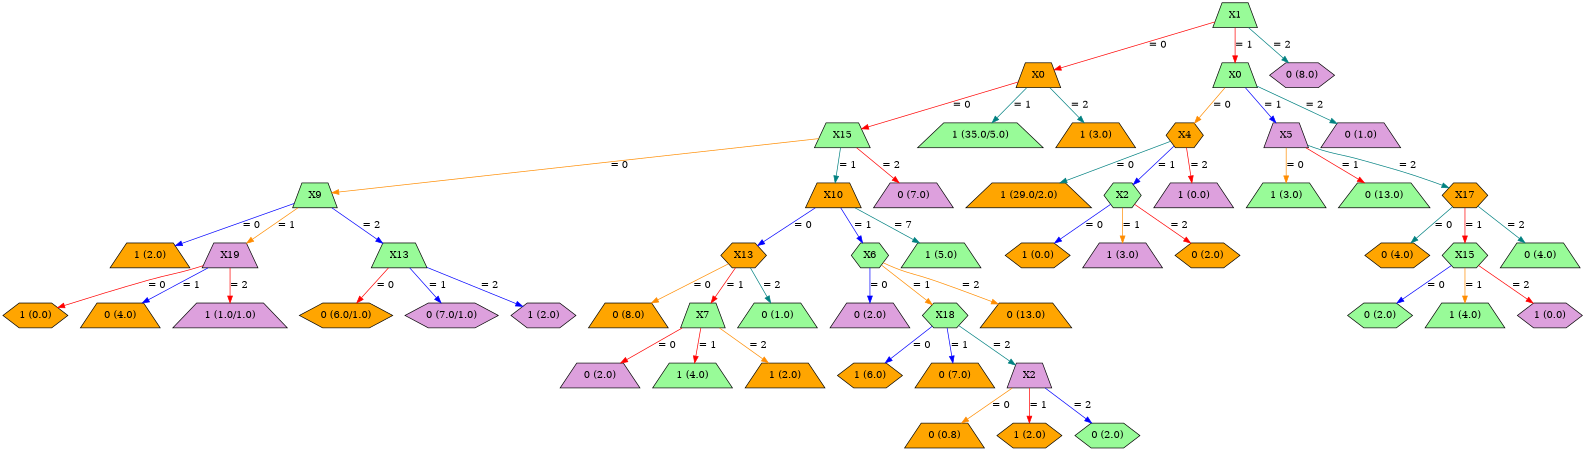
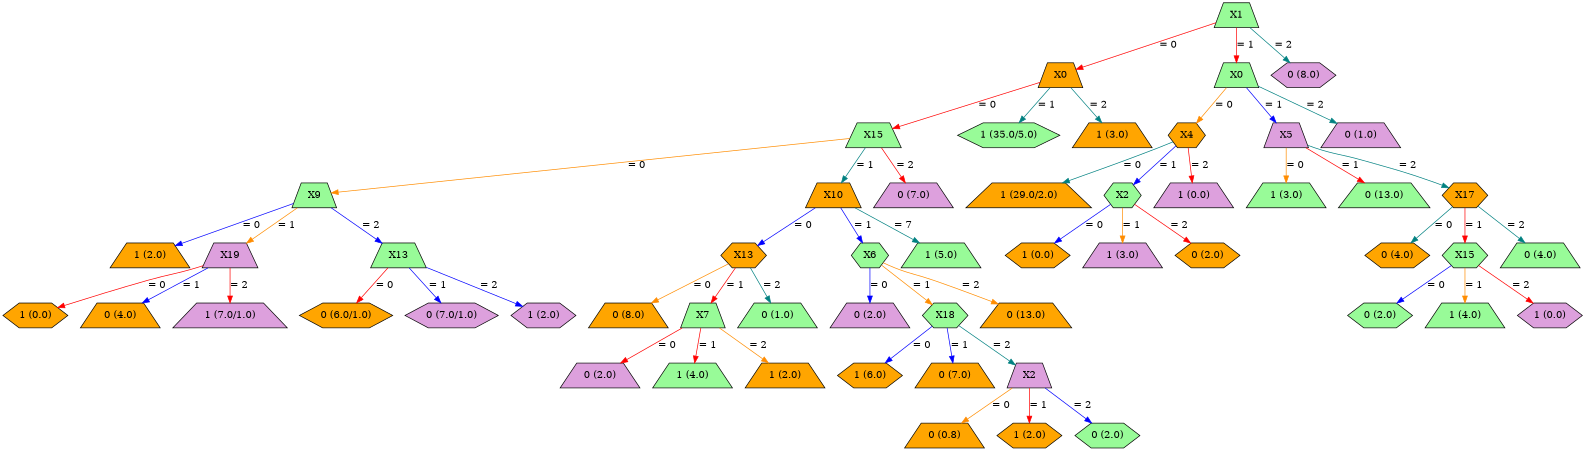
node "1 (35.0/5.0)": shape trapezium -> hexagon
node "1 (1.0/1.0)": label "1 (1.0/1.0)" -> "1 (7.0/1.0)"
